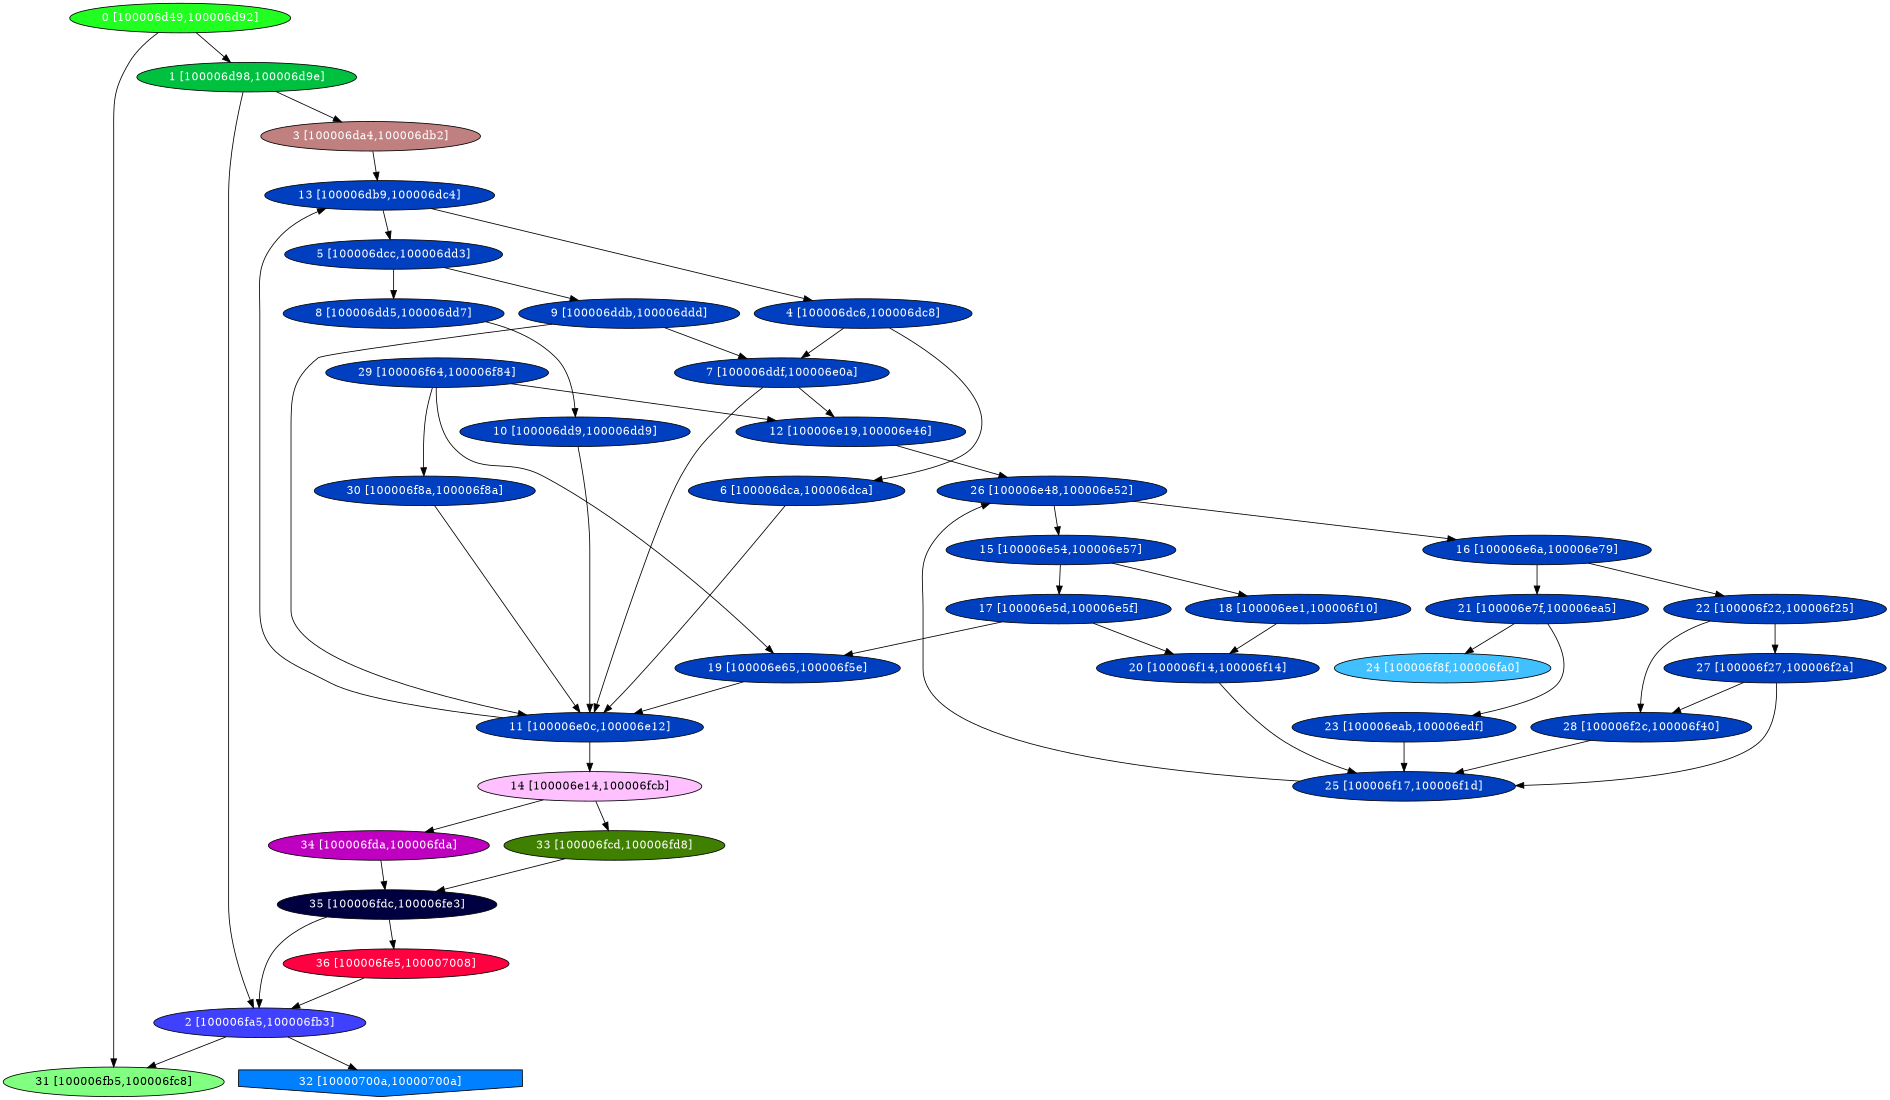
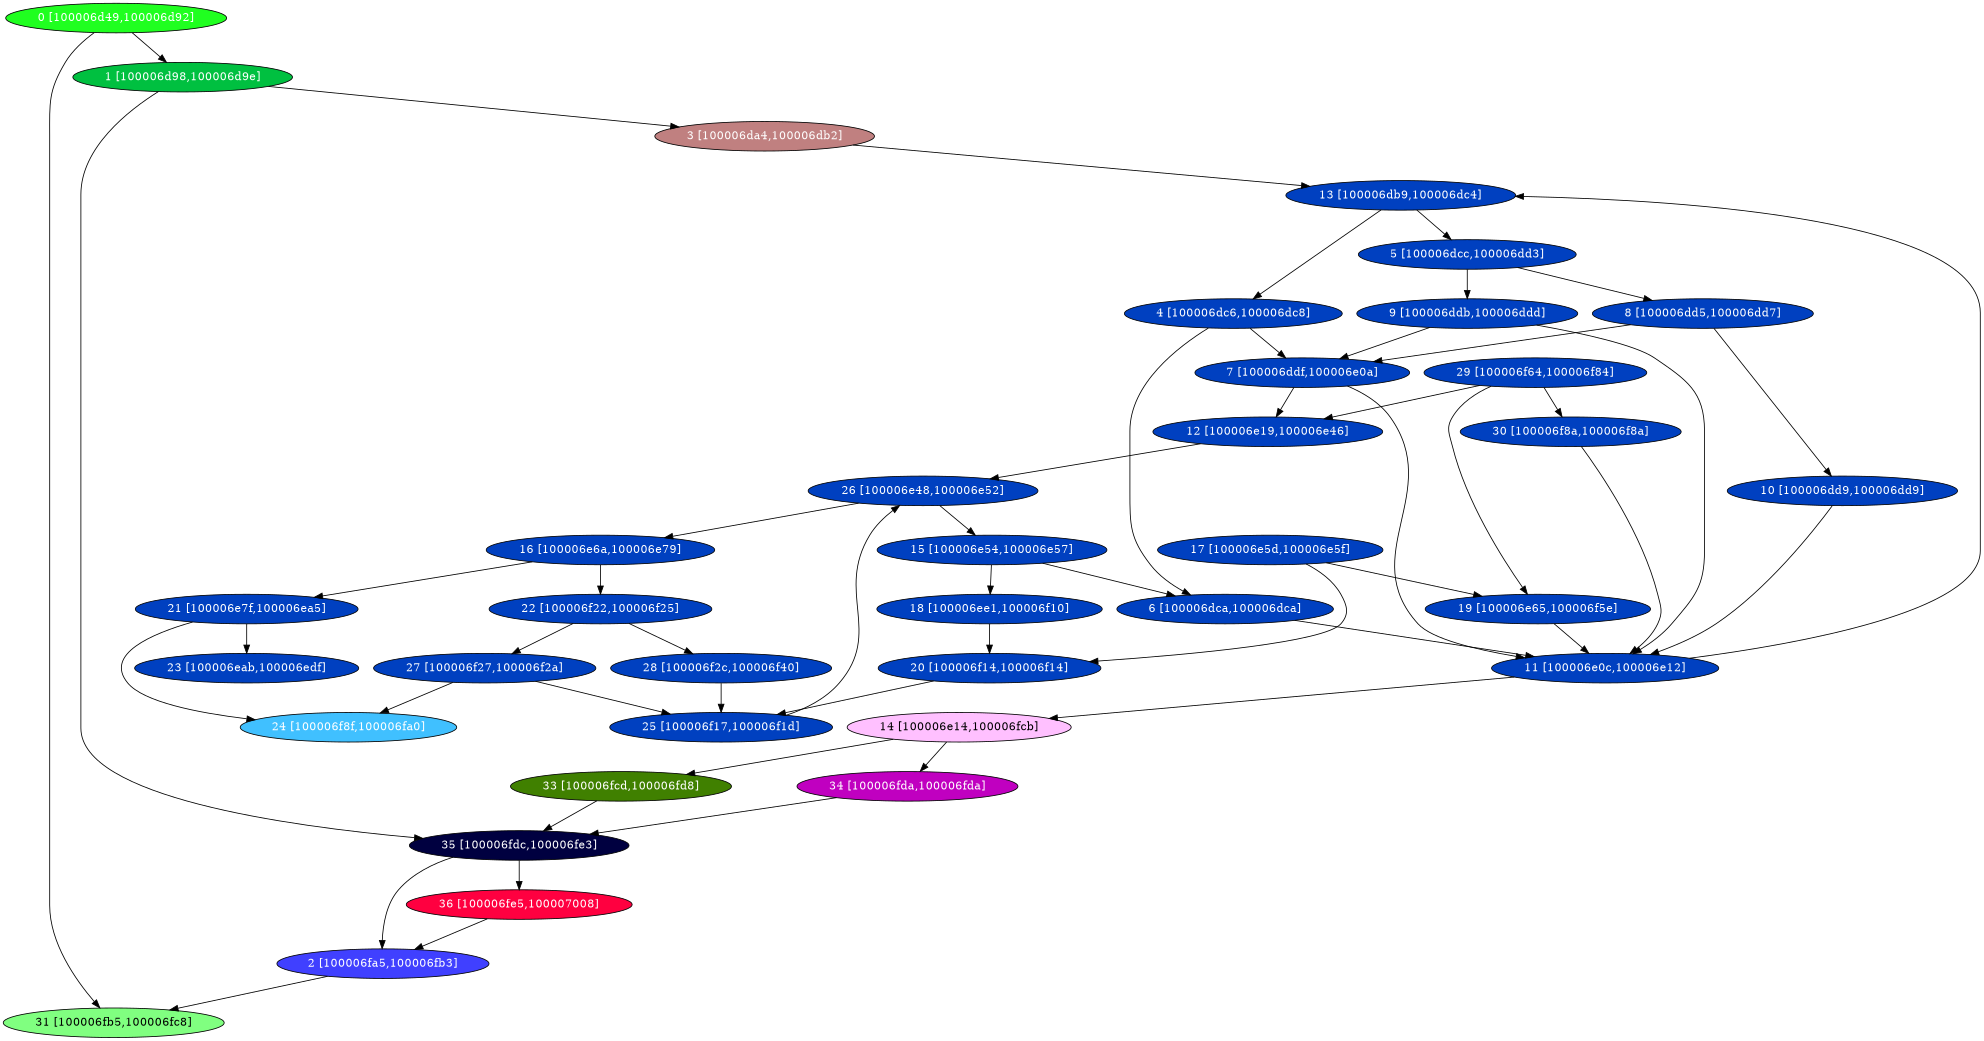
edge "8 [100006dd5,100006dd7]" -> "7 [100006ddf,100006e0a]": added
edge "1 [100006d98,100006d9e]" -> "2 [100006fa5,100006fb3]": now "1 [100006d98,100006d9e]" -> "35 [100006fdc,100006fe3]"
edge "15 [100006e54,100006e57]" -> "17 [100006e5d,100006e5f]": now "15 [100006e54,100006e57]" -> "6 [100006dca,100006dca]"
edge "27 [100006f27,100006f2a]" -> "28 [100006f2c,100006f40]": now "27 [100006f27,100006f2a]" -> "24 [100006f8f,100006fa0]"
edge "23 [100006eab,100006edf]" -> "25 [100006f17,100006f1d]": removed
node "32 [10000700a,10000700a]": removed
